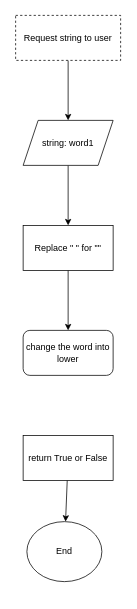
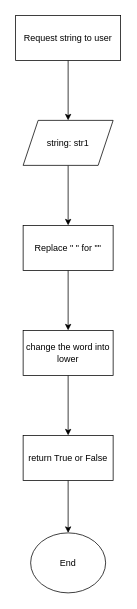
node "Request string to user": style dashed -> solid
node "string: word1": label "string: word1" -> "string: str1"
node "change the word into lower": shape rounded rectangle -> rectangle
edge "change the word into lower" -> "return True or False": added
node "End": moved (64, 552) -> (68, 563)
